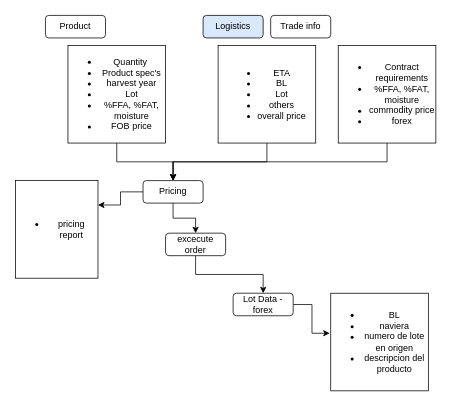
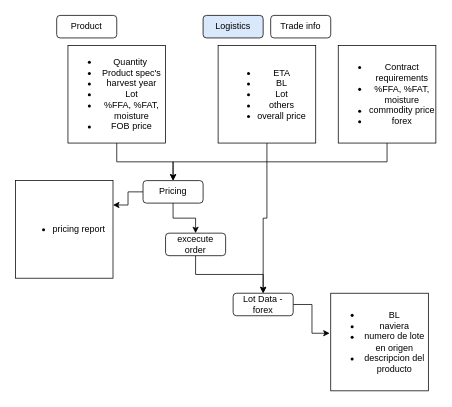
node "Product": moved (75, 27) -> (87, 27)
edge "ETA BL Lot others overall price" -> "Pricing": now "ETA BL Lot others overall price" -> "Lot Data - forex"
node "pricing report": size 83x98 -> 98x98
